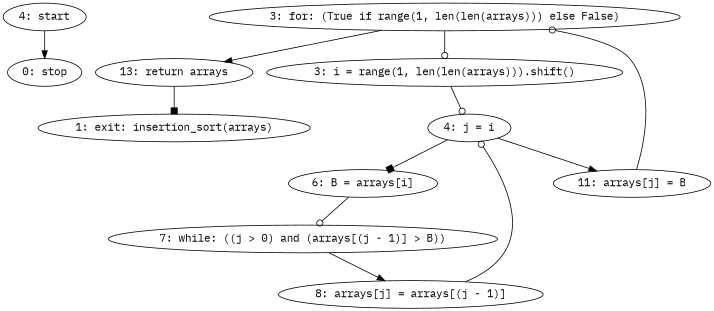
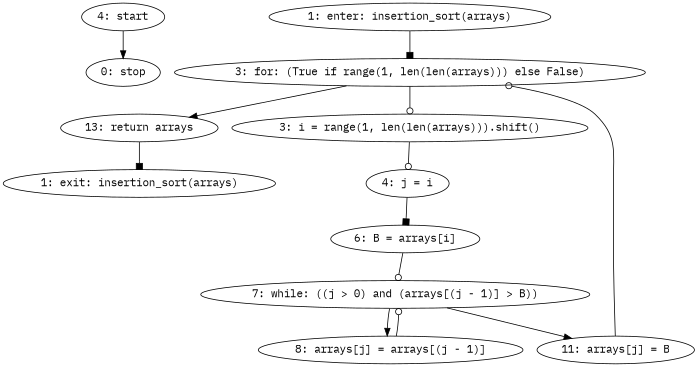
node "1: enter: insertion_sort(arrays)": added
edge "4: j = i" -> "11: arrays[j] = B": now "7: while: ((j > 0) and (arrays[(j - 1)] > B))" -> "11: arrays[j] = B"
edge "8: arrays[j] = arrays[(j - 1)]" -> "4: j = i": now "8: arrays[j] = arrays[(j - 1)]" -> "7: while: ((j > 0) and (arrays[(j - 1)] > B))"
